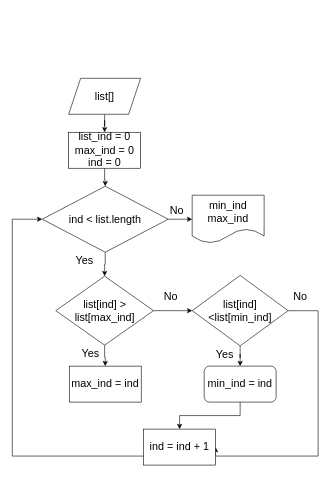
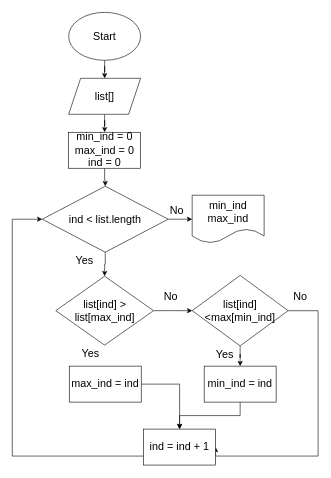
node "Start": added
edge "Start" -> "list[]": added
node "list_ind = 0 max_ind = 0 ind = 0": label "list_ind = 0 max_ind = 0 ind = 0" -> "min_ind = 0 max_ind = 0 ind = 0"
node "list[ind]<list[min_ind]": label "list[ind]<list[min_ind]" -> "list[ind]<max[min_ind]"
edge "list[ind] > list[max_ind]" -> "max_ind = ind": removed
edge "max_ind = ind" -> "ind = ind + 1": added
node "min_ind = ind": shape rounded rectangle -> rectangle
